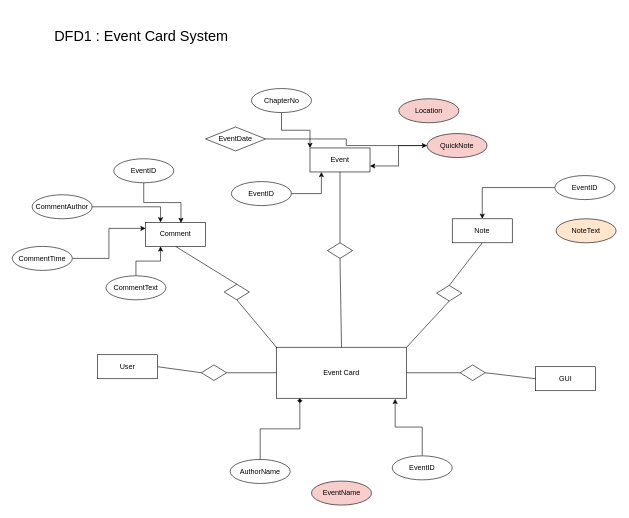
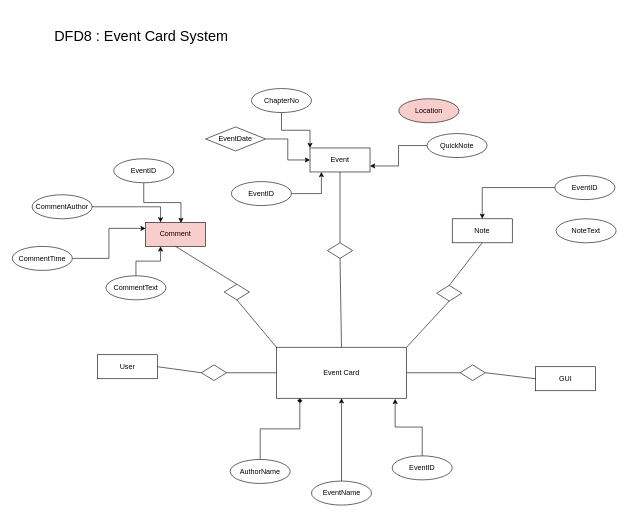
node "DFD1 : Event Card System": label "DFD1 : Event Card System" -> "DFD8 : Event Card System"
edge "EventDate" -> "QuickNote": now "EventDate" -> "Event"
node "QuickNote": fillcolor #f8cecc -> #ffffff
node "NoteText": fillcolor #ffe6cc -> #ffffff
node "Comment": fillcolor #ffffff -> #f8cecc
edge "EventName" -> "Event Card": added
node "EventName": fillcolor #f8cecc -> #ffffff
